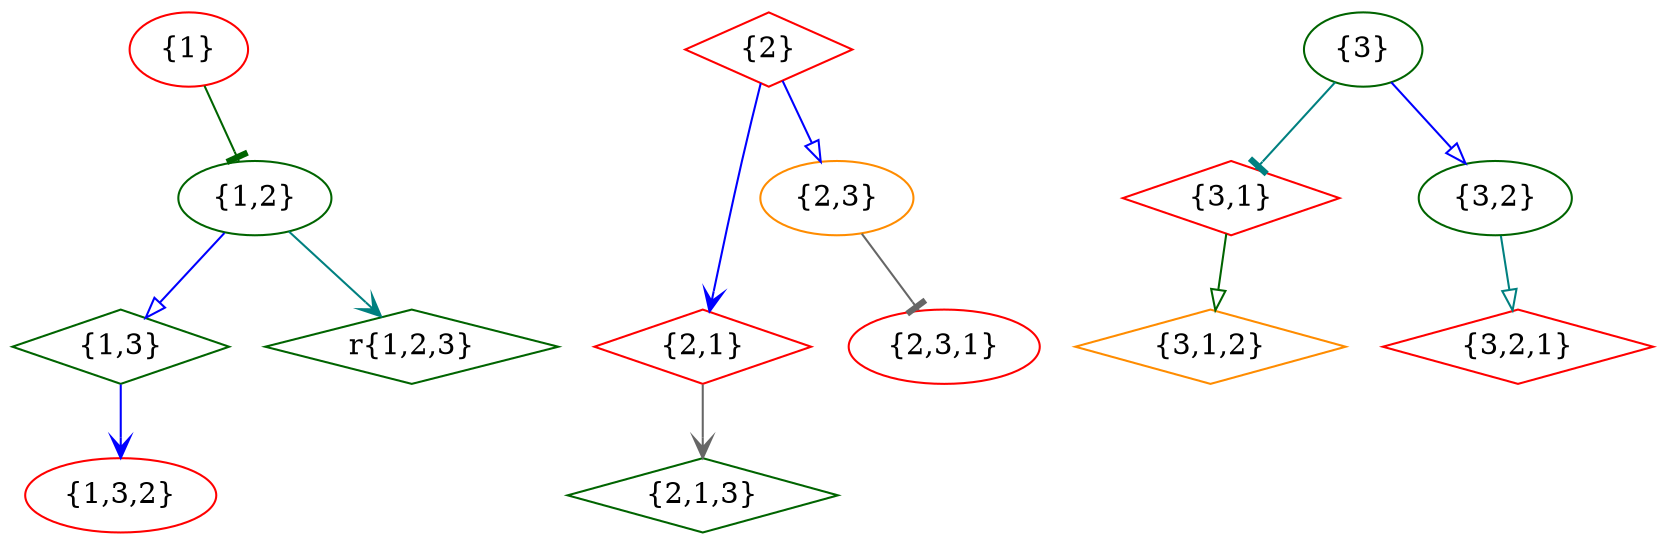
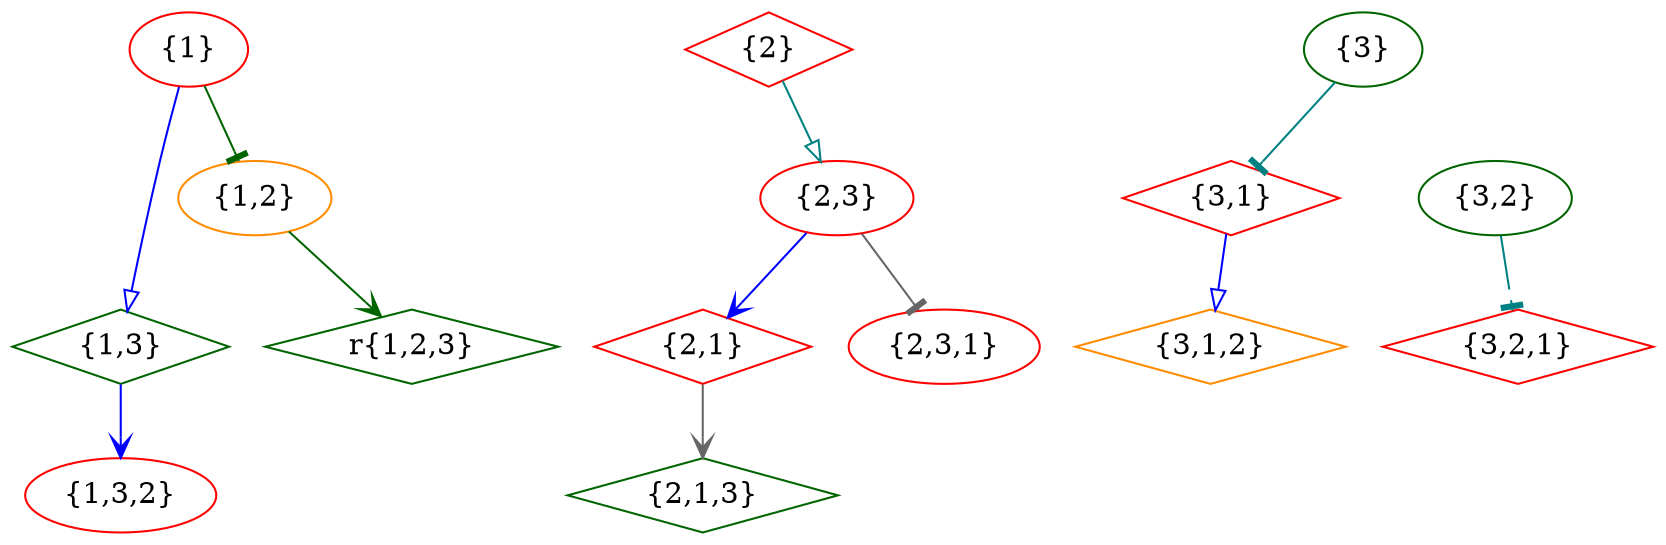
edge "{2}" -> "{2,3}": color blue -> teal
edge "{3}" -> "{3,2}": removed
edge "{2}" -> "{2,1}": now "{2,3}" -> "{2,1}"
node "{1,2}": color darkgreen -> darkorange
node "{2,3}": color darkorange -> red
edge "{3,1}" -> "{3,1,2}": color darkgreen -> blue
edge "{3,2}" -> "{3,2,1}": arrowhead onormal -> tee
edge "{1,2}" -> "r{1,2,3}": color teal -> darkgreen
edge "{1,2}" -> "{1,3}": now "{1}" -> "{1,3}"
